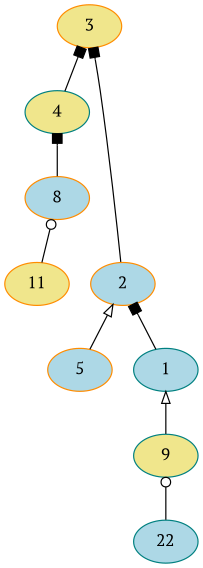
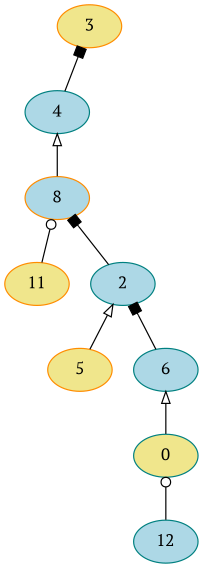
node "4": fillcolor khaki -> lightblue
edge "8" -> "4": arrowhead box -> onormal
edge "2" -> "3": now "2" -> "8"
node "2": color darkorange -> teal
node "5": fillcolor lightblue -> khaki
node "1": label "1" -> "6"
node "9": label "9" -> "0"
node "22": label "22" -> "12"
